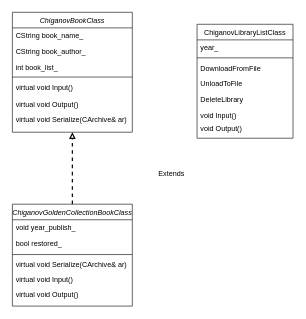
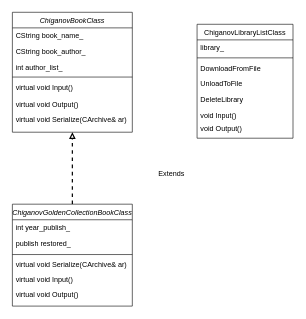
node "year_": label "year_" -> "library_"
node "int book_list_": label "int book_list_" -> "int author_list_"
node "void year_publish_": label "void year_publish_" -> "int year_publish_"
node "bool restored_": label "bool restored_" -> "publish restored_"
